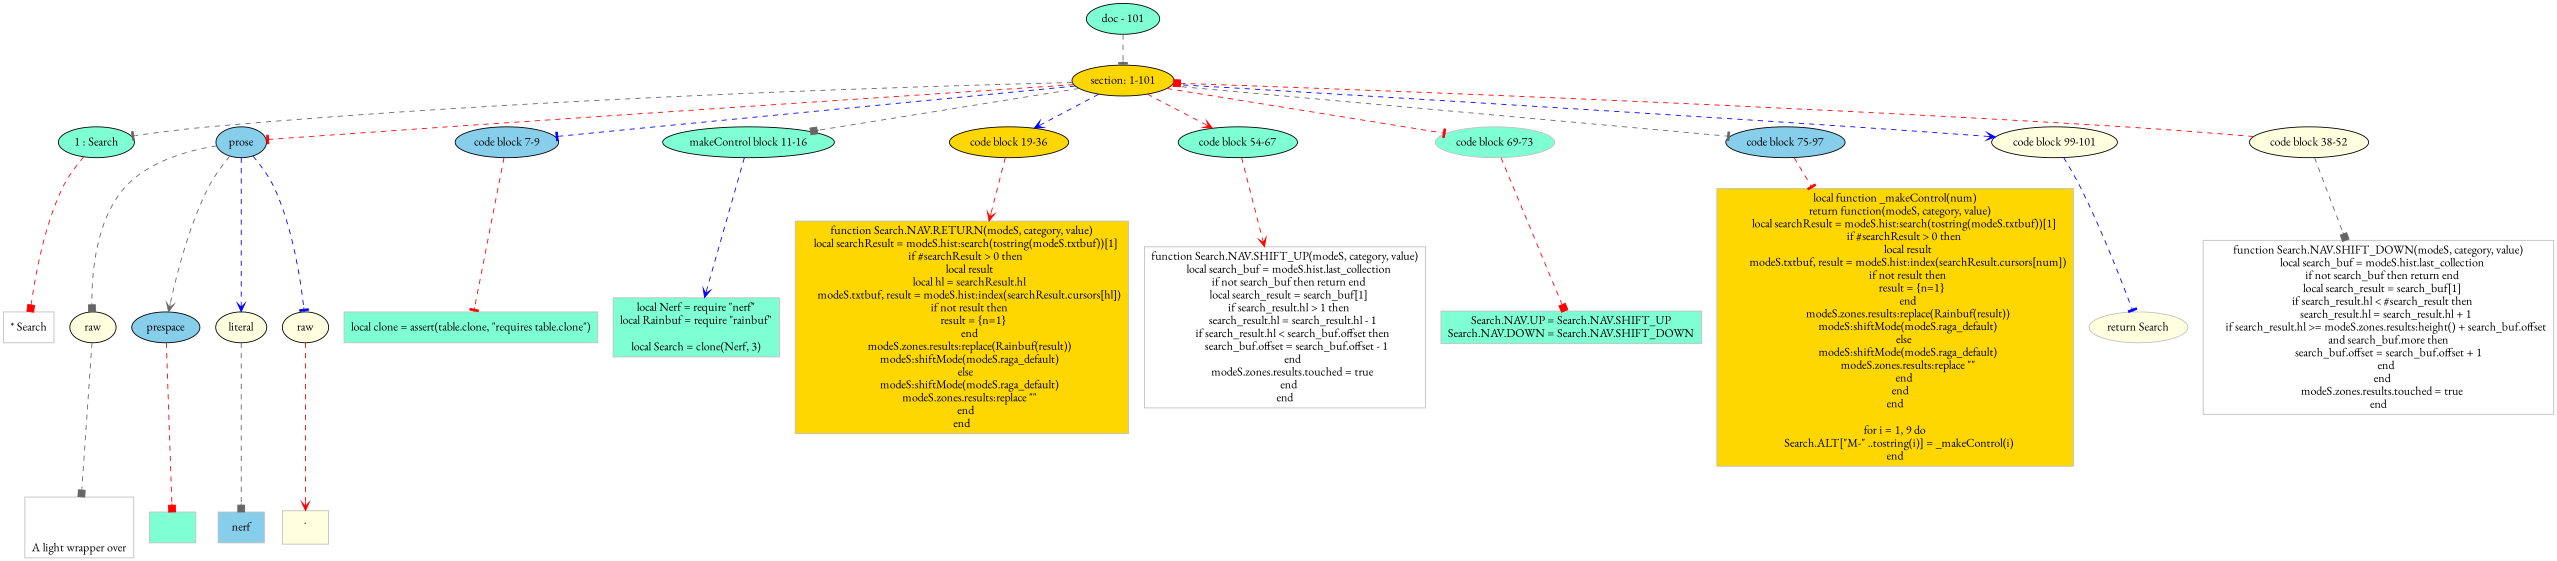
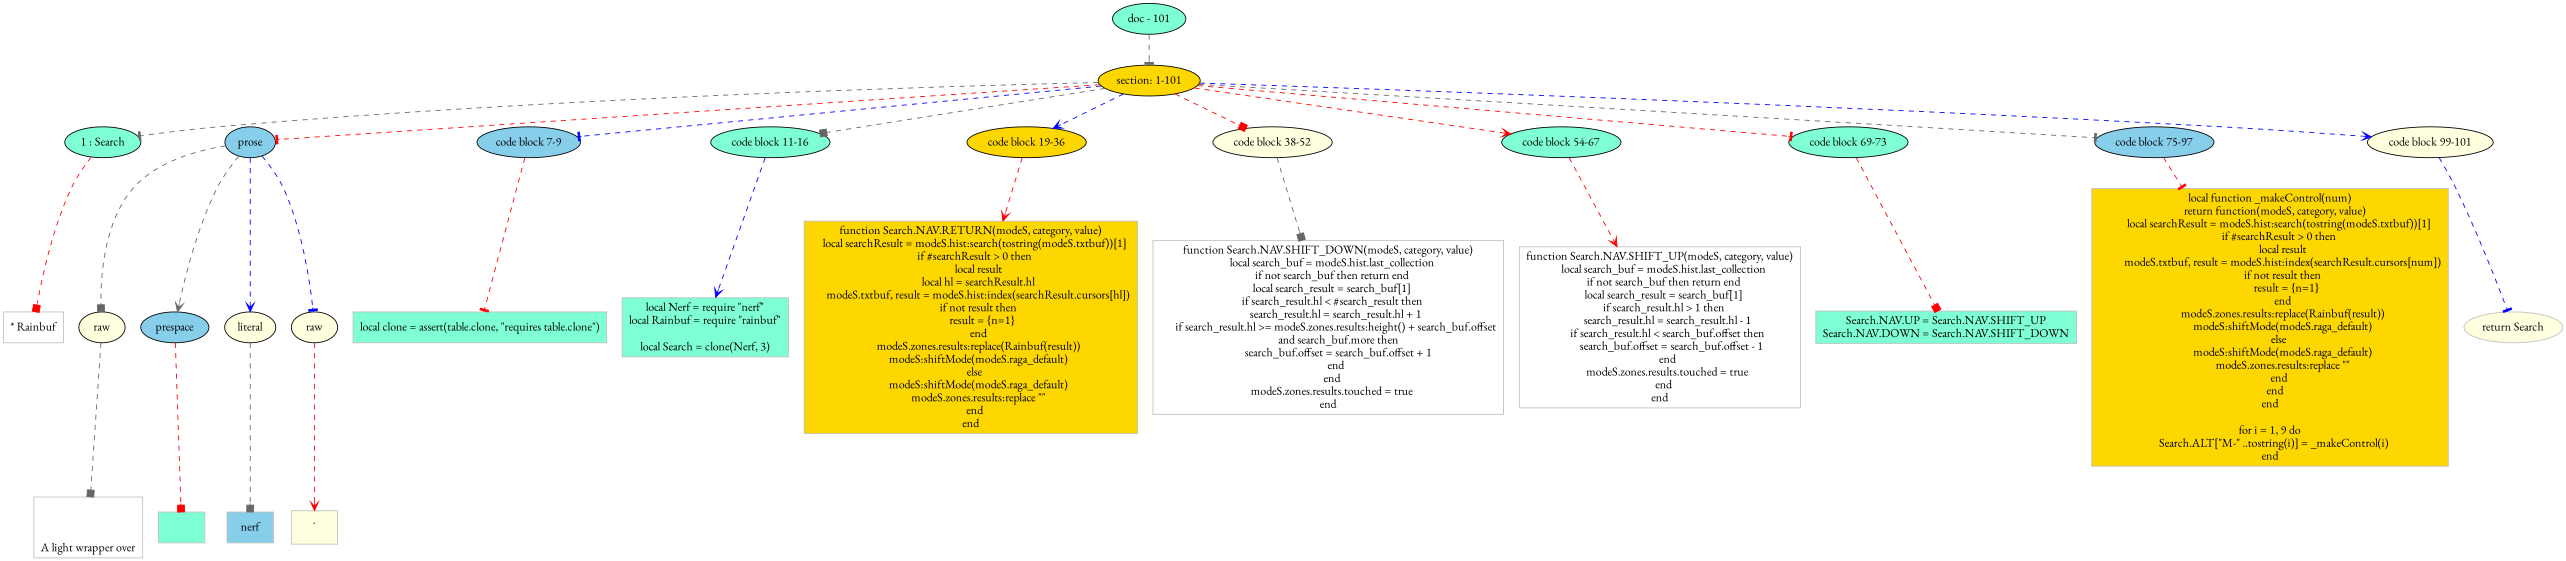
edge "code block 38-52" -> "section: 1-101": reversed
node "makeControl block 11-16": label "makeControl block 11-16" -> "code block 11-16"
node "code block 69-73": color Gray -> black
node "* Search": label "* Search" -> "* Rainbuf"
